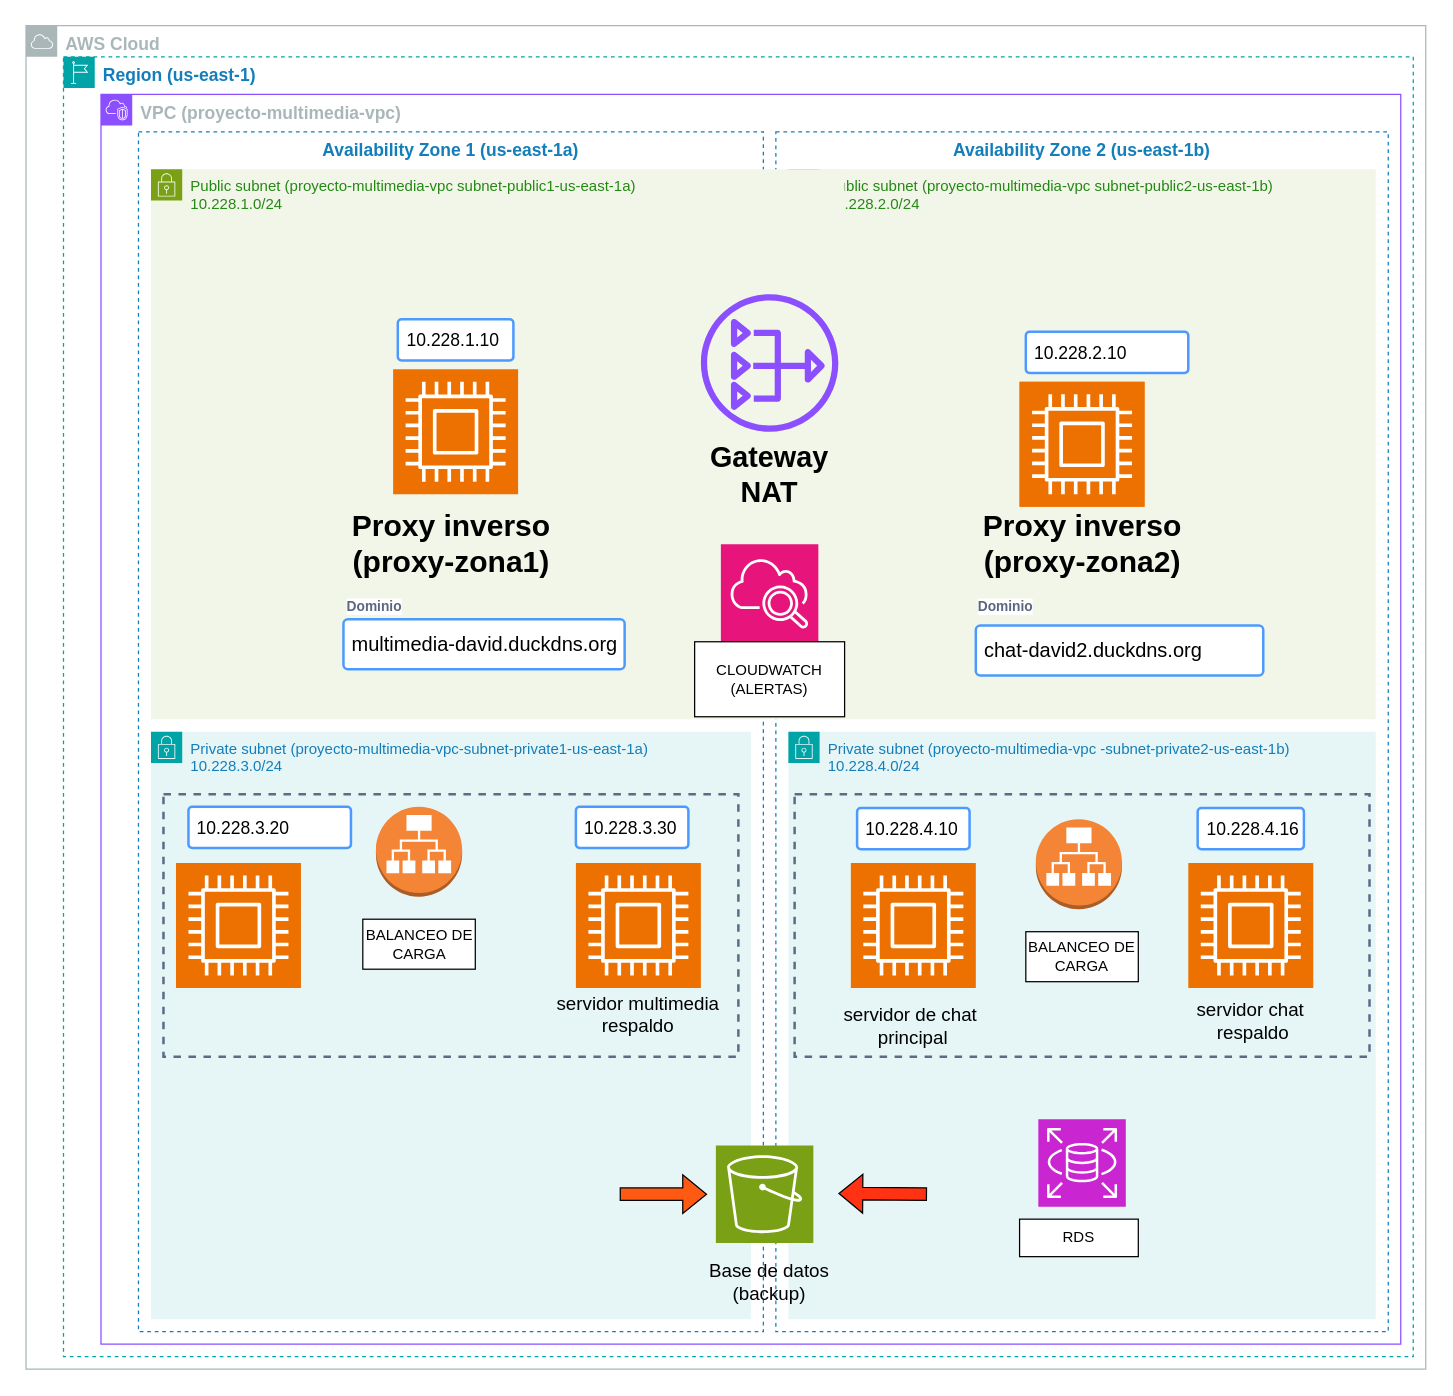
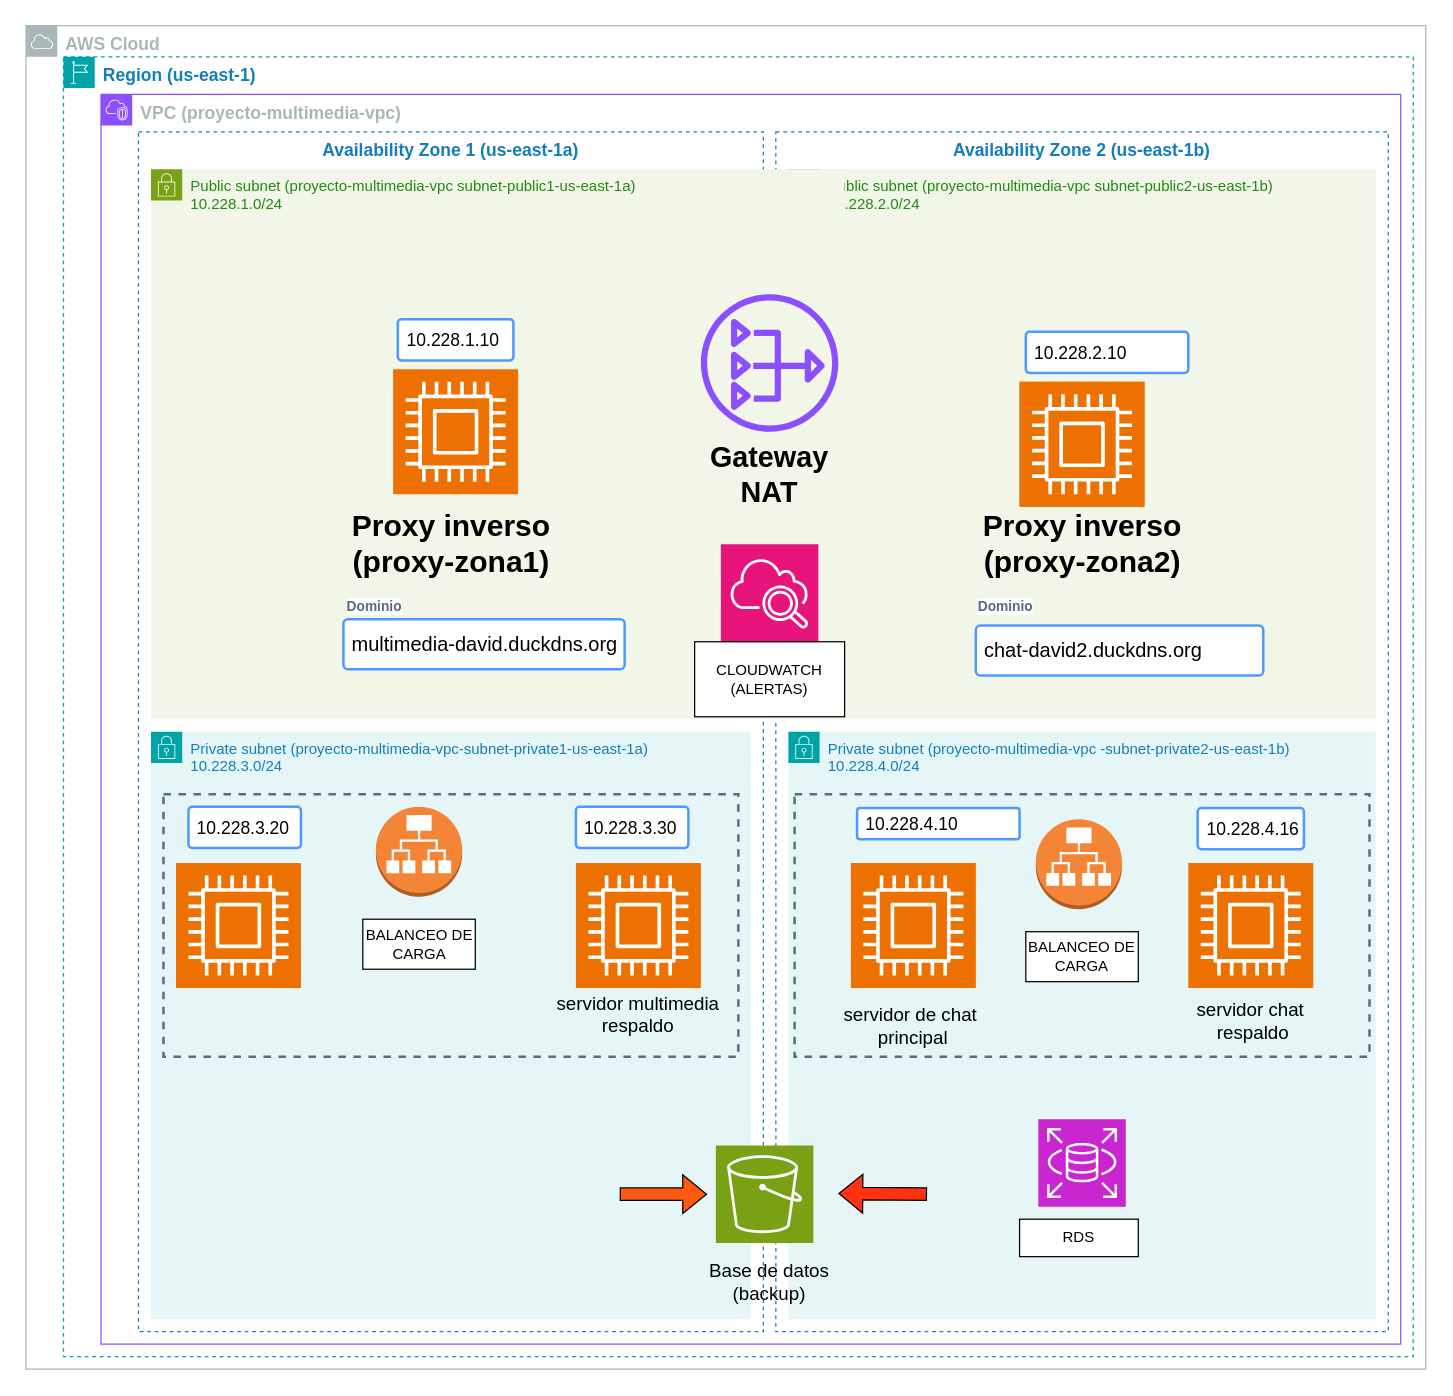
node "10.228.3.20": size 163x41 -> 113x41
node "10.228.4.10": size 113x41 -> 163x31
